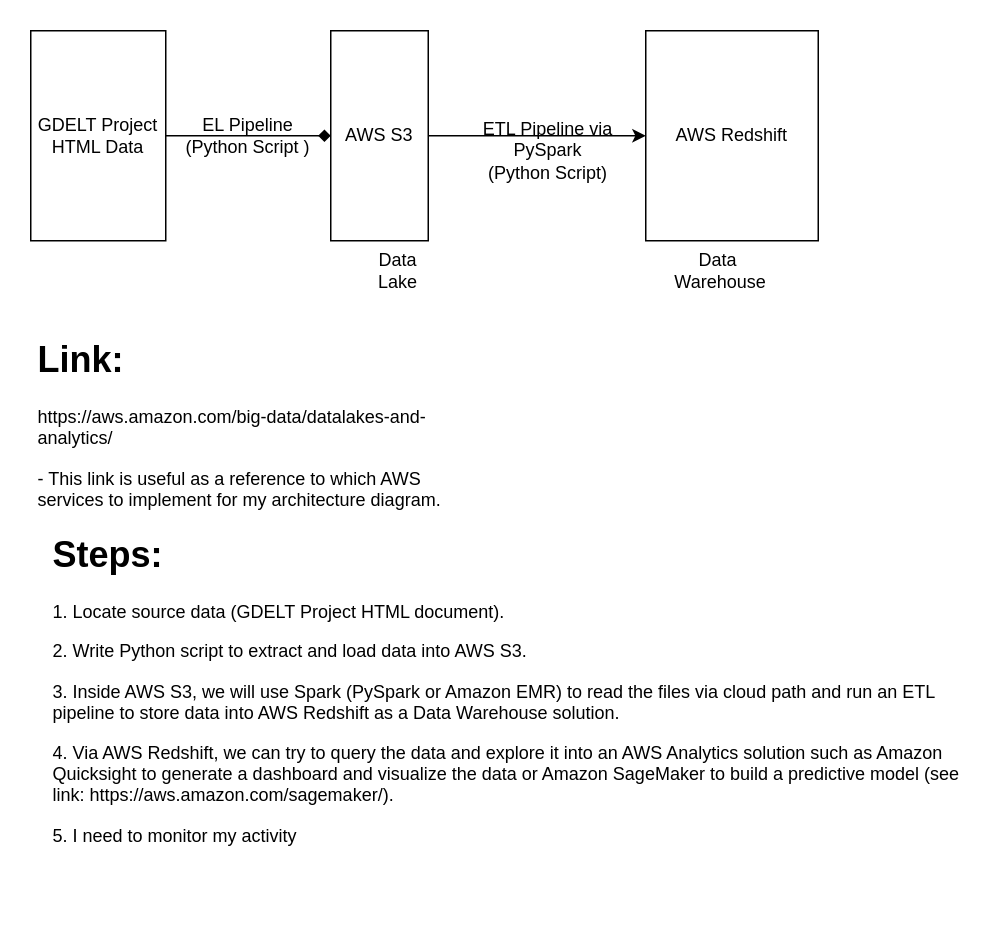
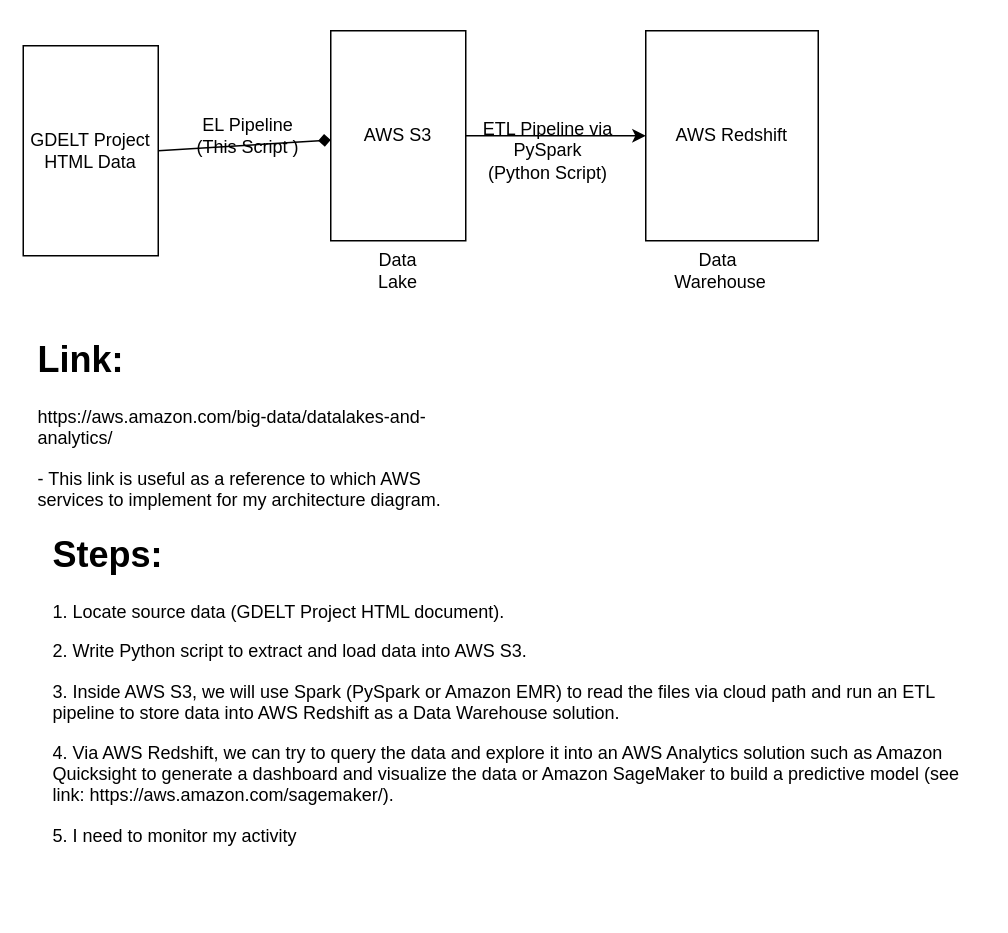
node "GDELT Project HTML Data": moved (98, 136) -> (91, 151)
node "EL Pipeline (Python Script )": label "EL Pipeline (Python Script )" -> "EL Pipeline (This Script )"
node "AWS S3": size 98x210 -> 135x210
